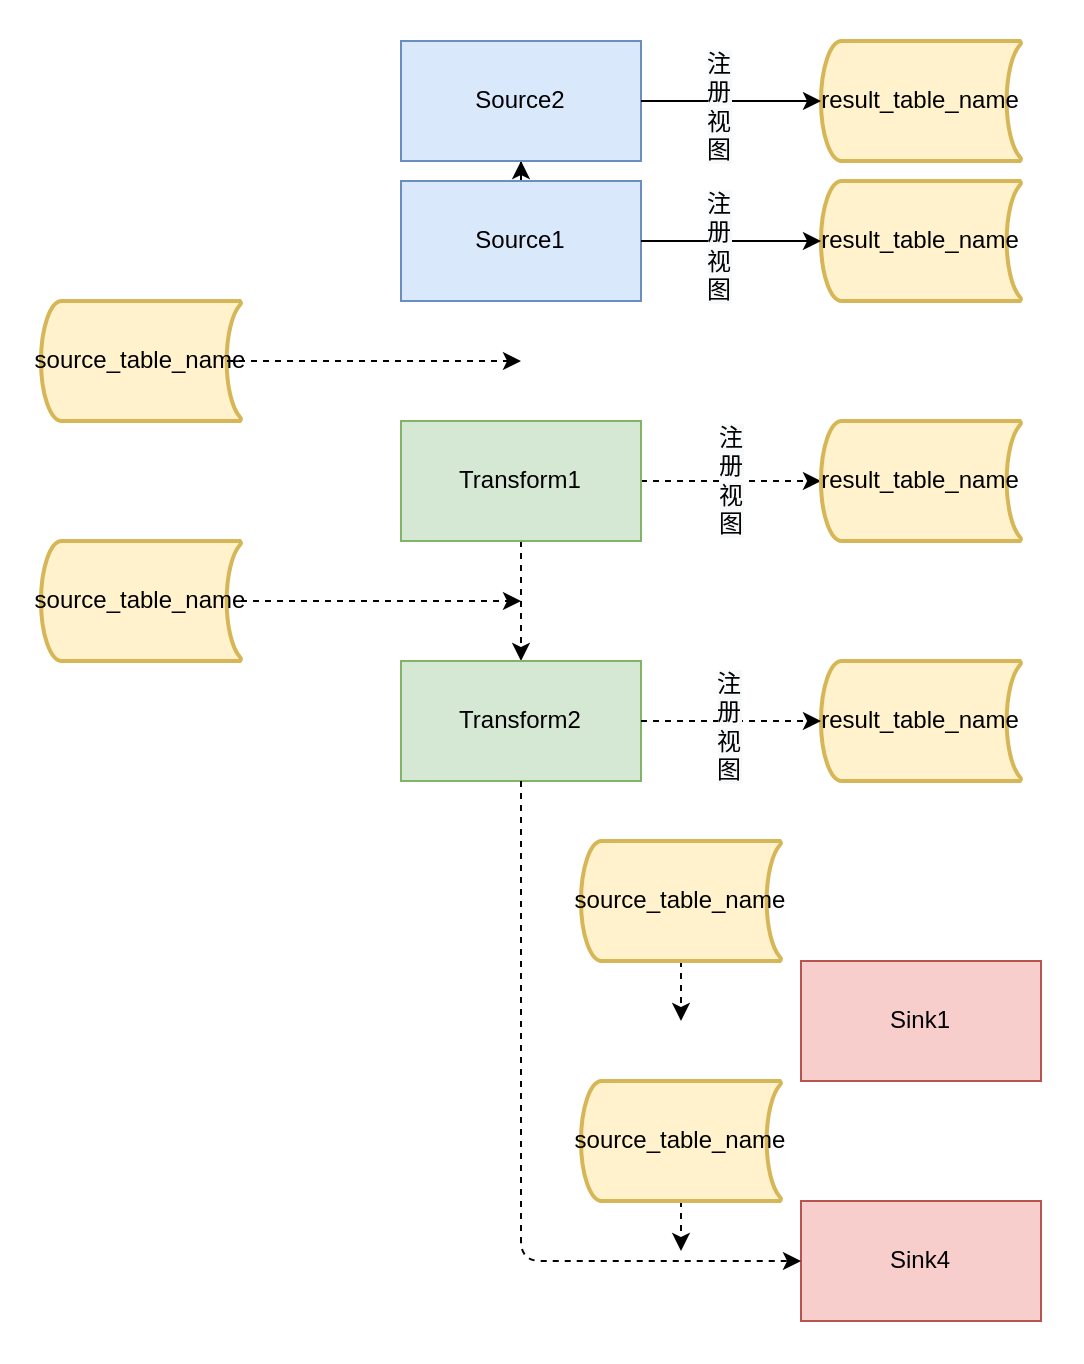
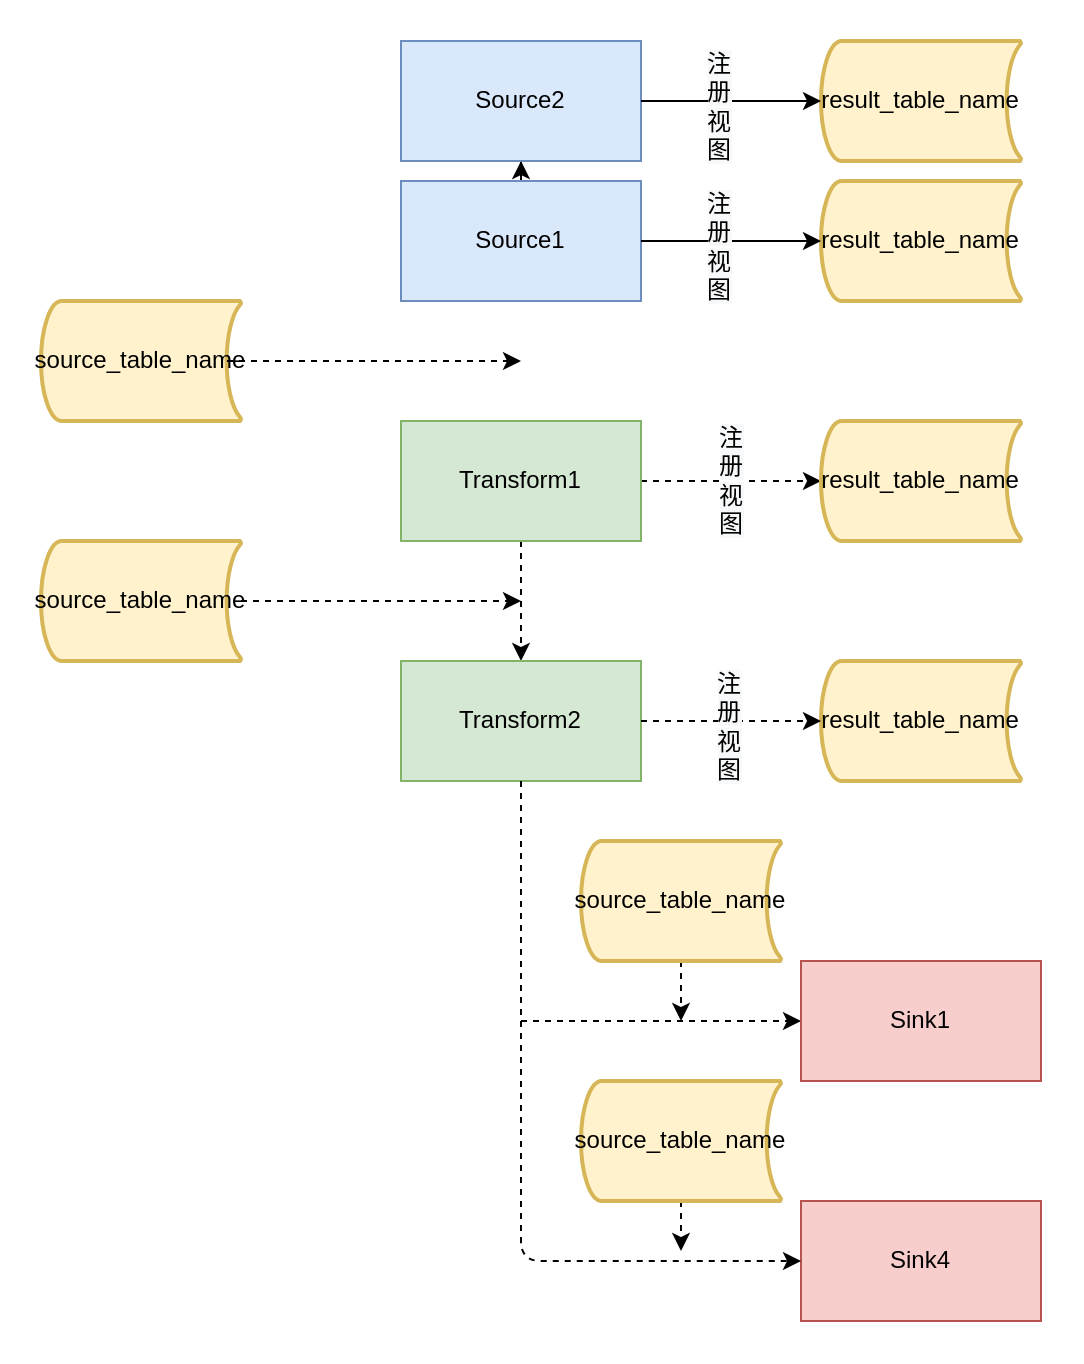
edge "Transform2" -> "Sink1": added
